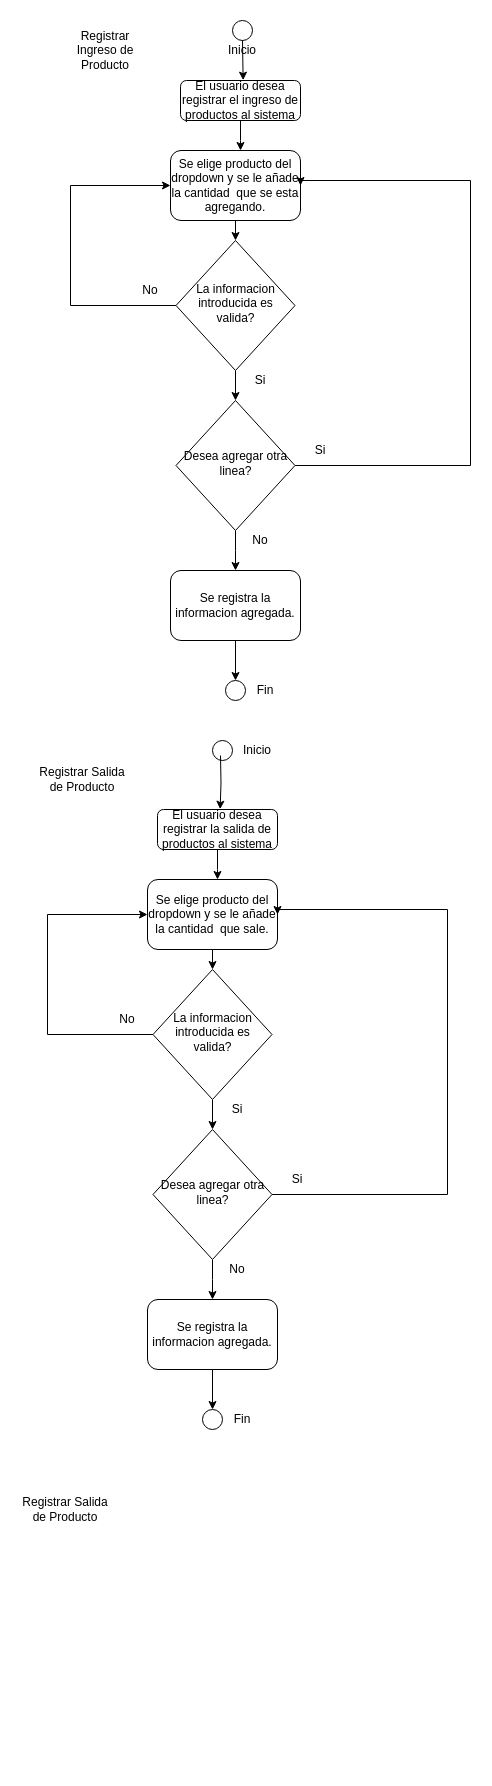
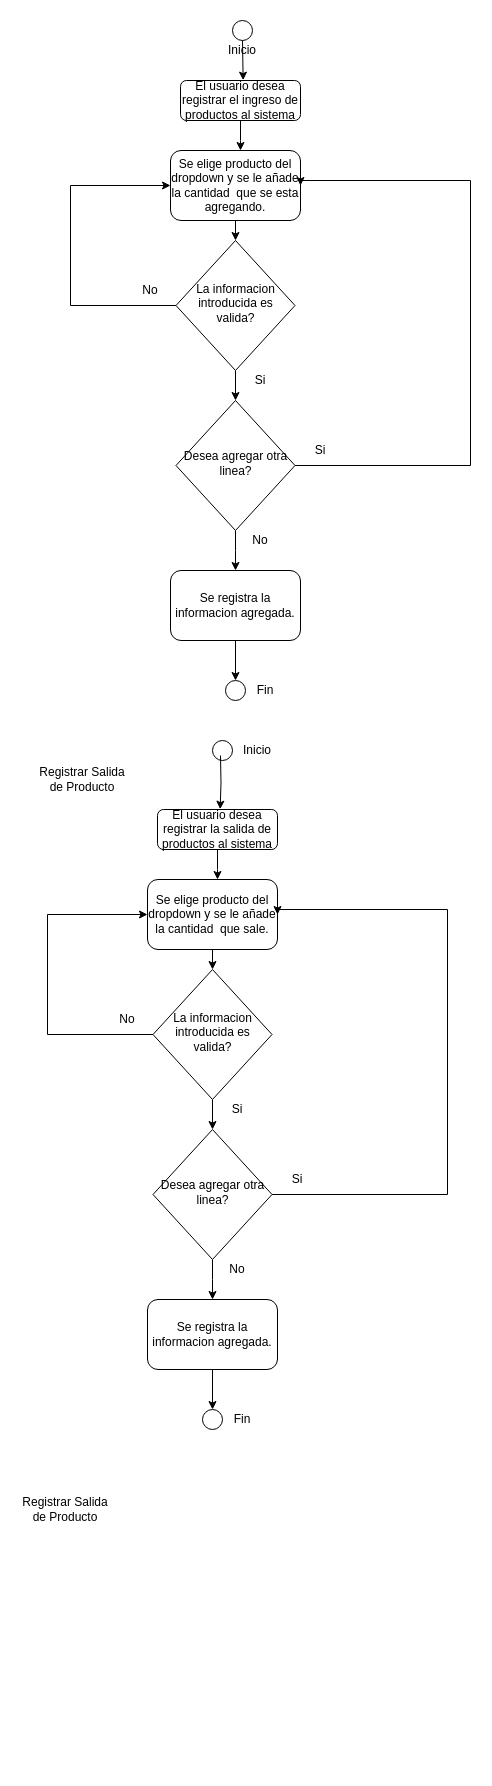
node "Registrar Ingreso de Producto": removed
